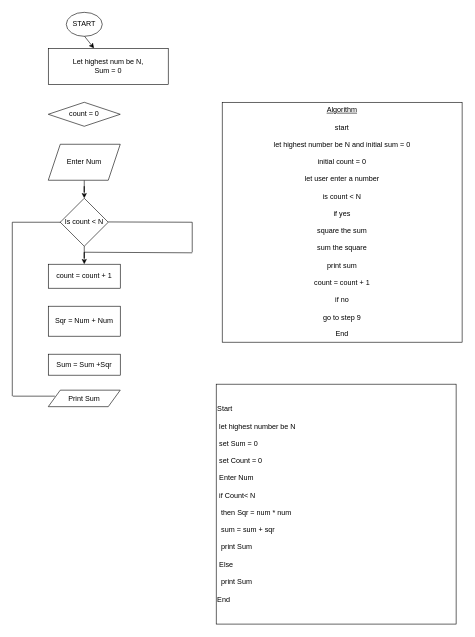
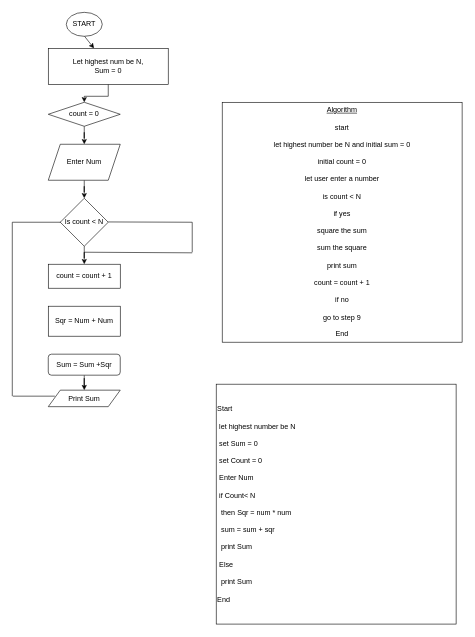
edge "Let highest num be N, Sum = 0" -> "count = 0": added
edge "count = 0" -> "Enter Num": added
node "Sum = Sum +Sqr": shape rectangle -> rounded rectangle
edge "Sum = Sum +Sqr" -> "Print Sum": added
